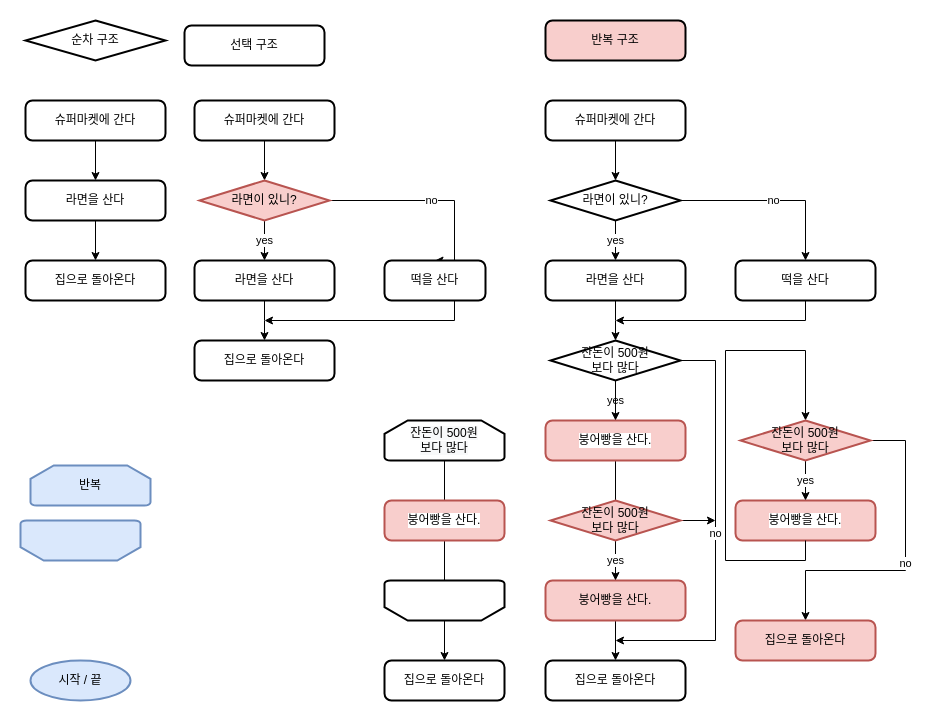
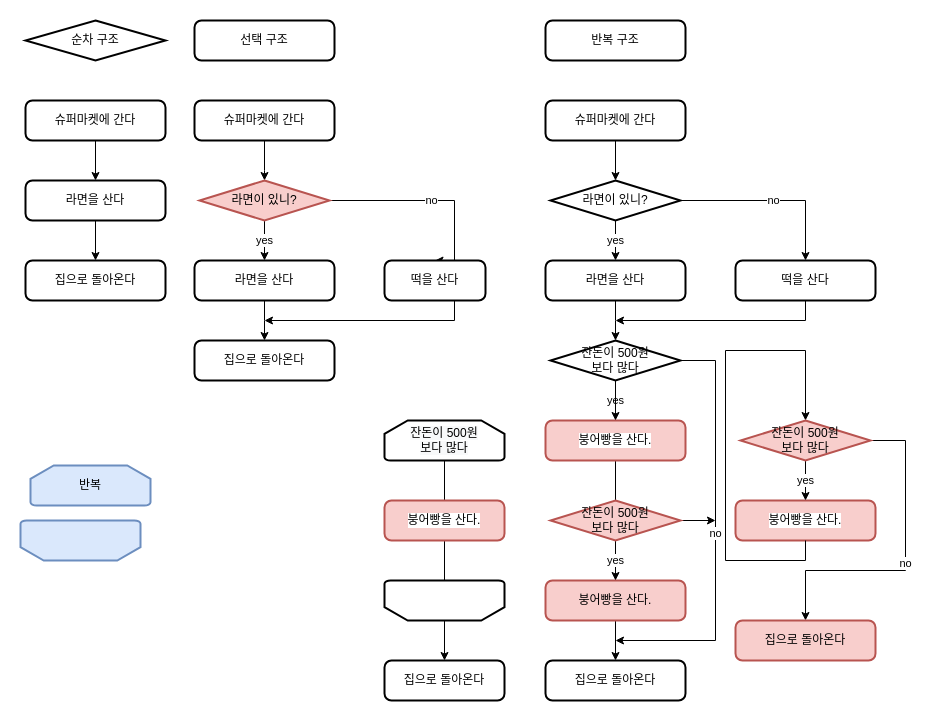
node "반복 구조": fillcolor #f8cecc -> #ffffff
node "선택 구조": moved (255, 46) -> (265, 41)
node "시작 / 끝": removed
